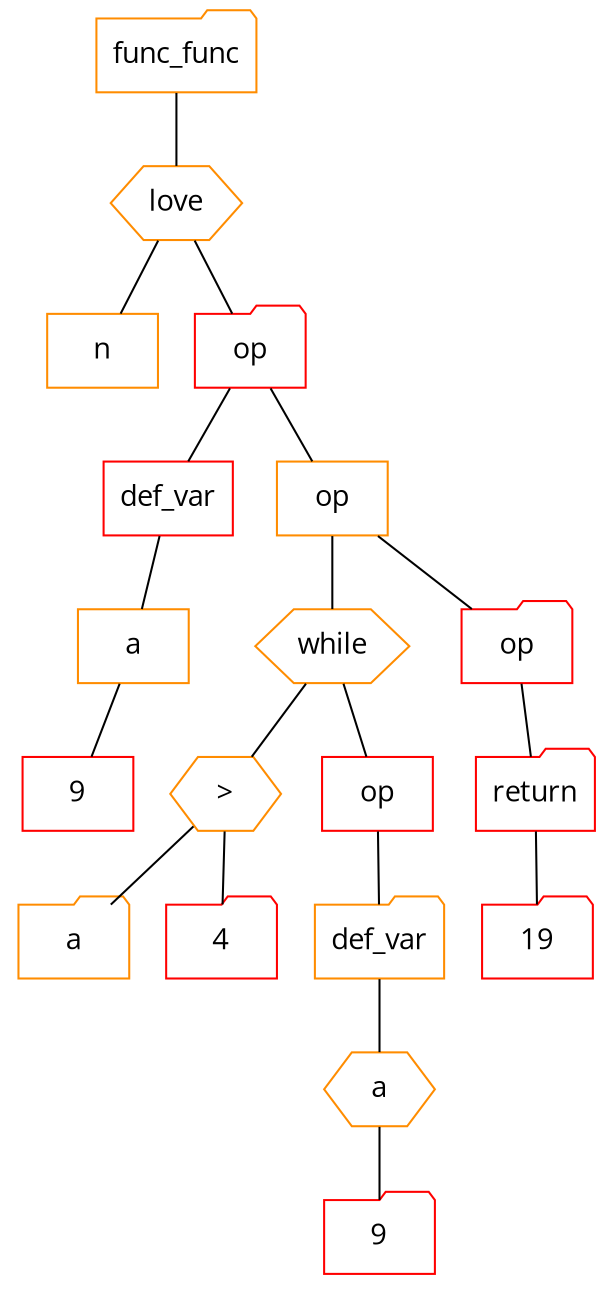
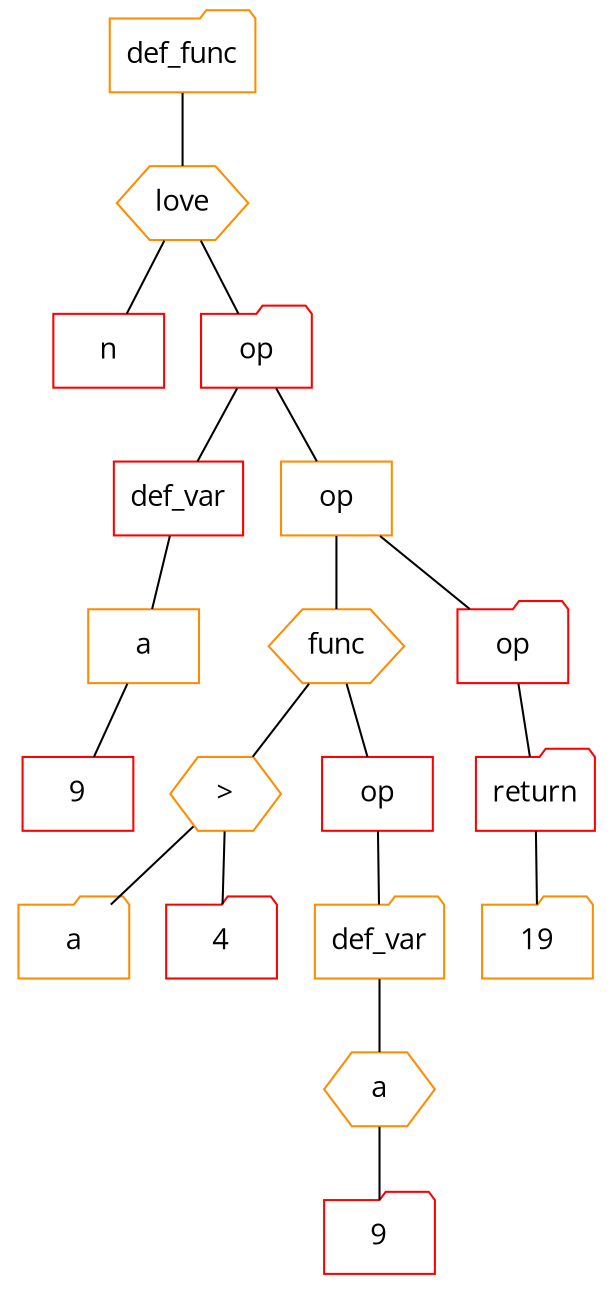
node "func_func": label "func_func" -> "def_func"
node "n": color darkorange -> red
node "while": label "while" -> "func"
node "19": color red -> darkorange
